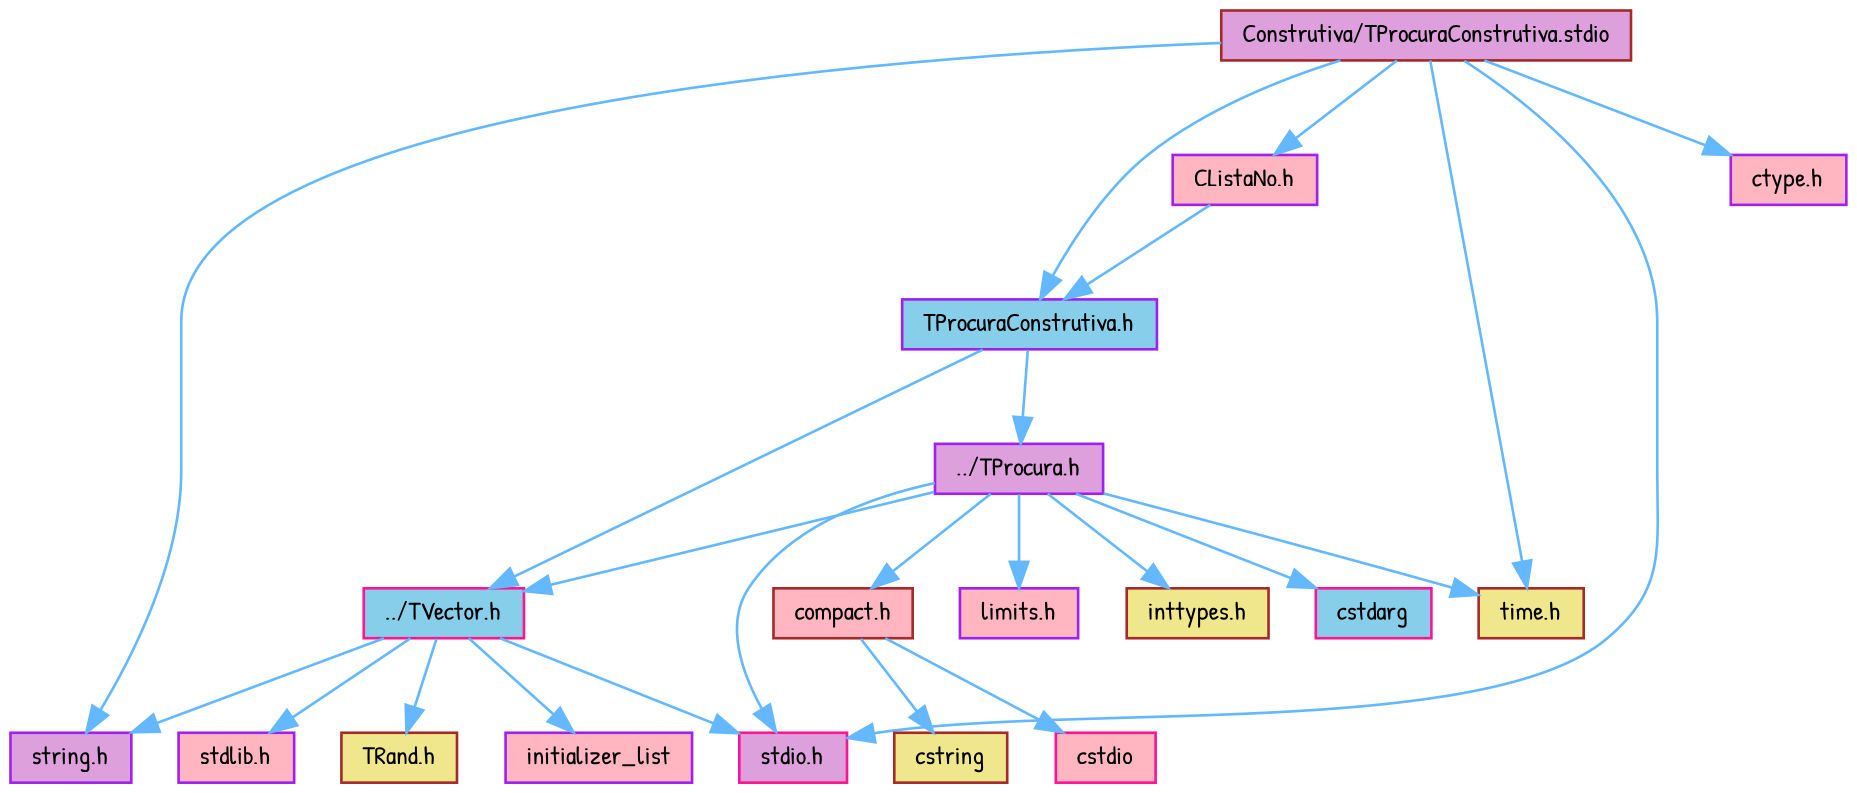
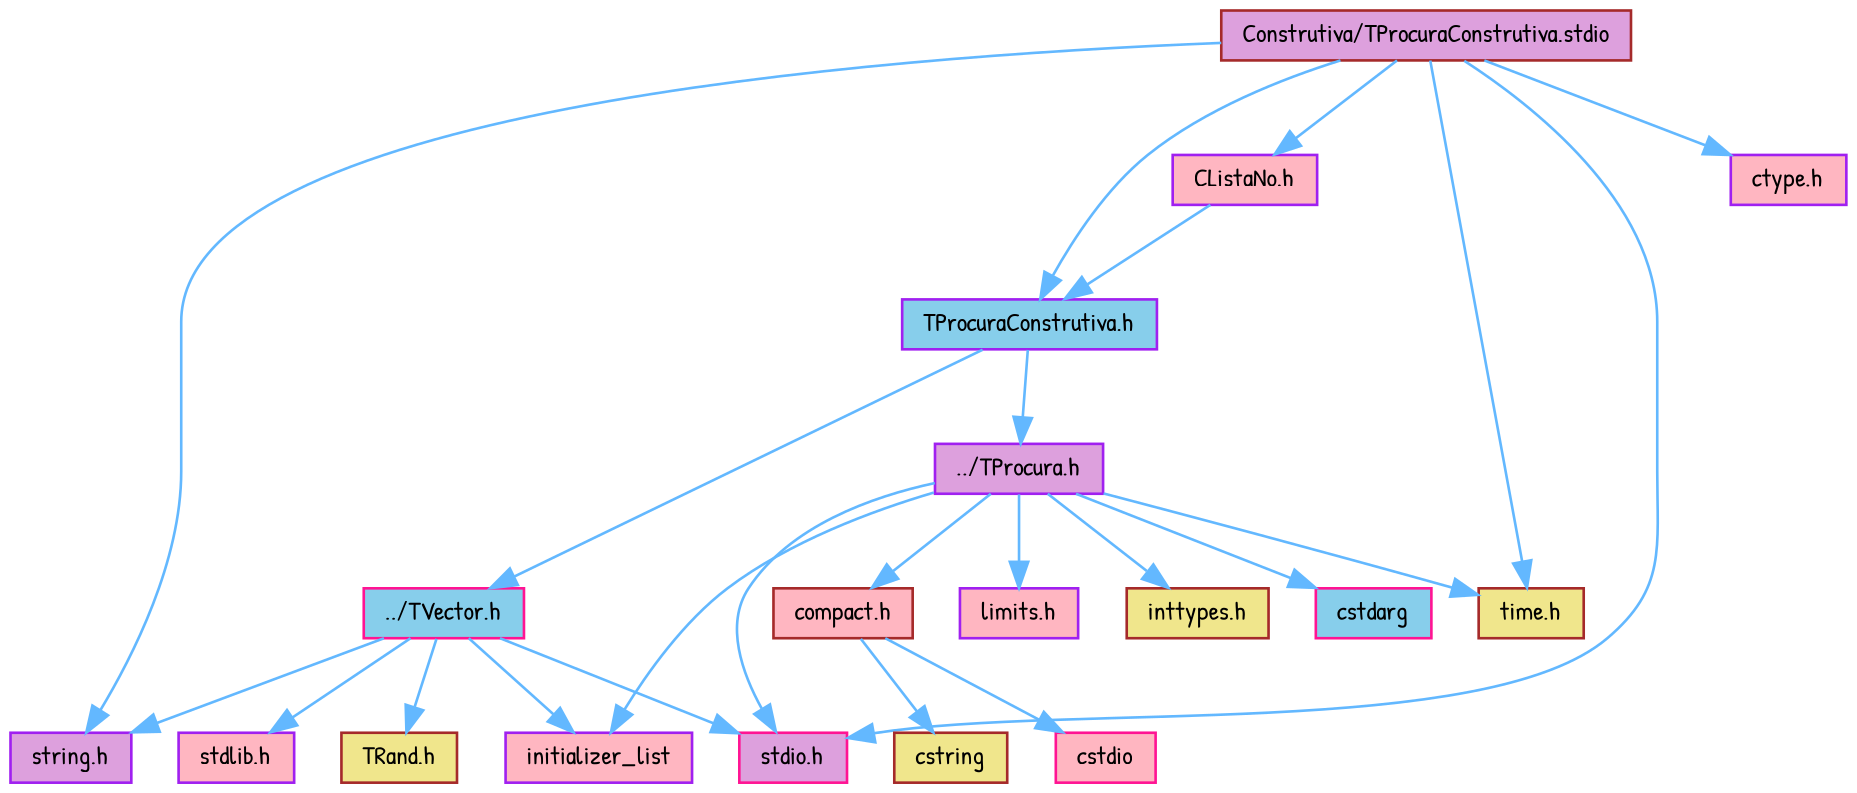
edge "../TProcura.h" -> "../TVector.h": now "../TProcura.h" -> "initializer_list"
